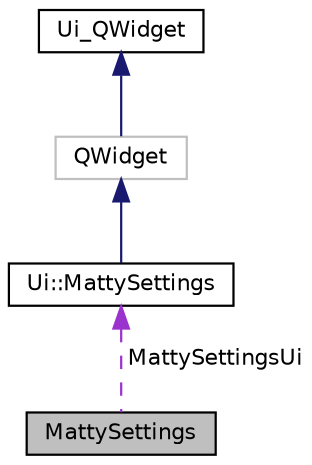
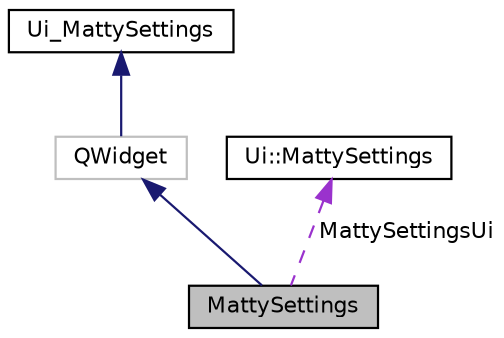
node "Ui_QWidget": label "Ui_QWidget" -> "Ui_MattySettings"
edge "Ui::MattySettings" -> "QWidget": now "MattySettings" -> "QWidget"
